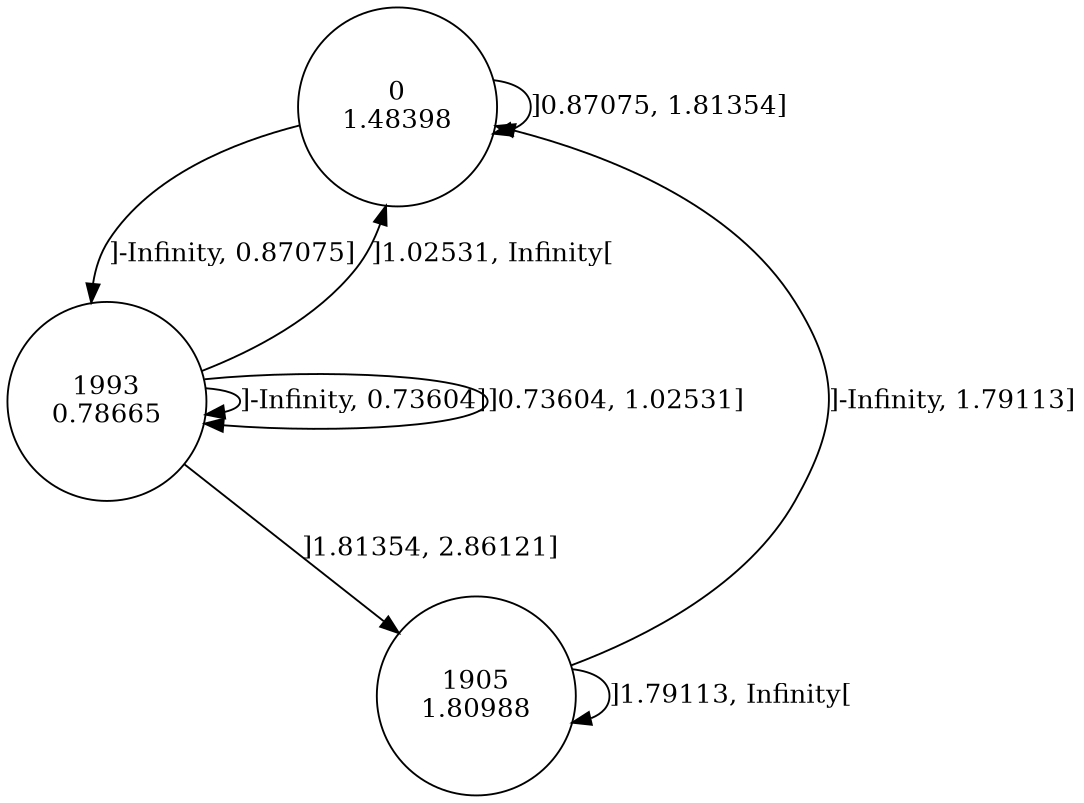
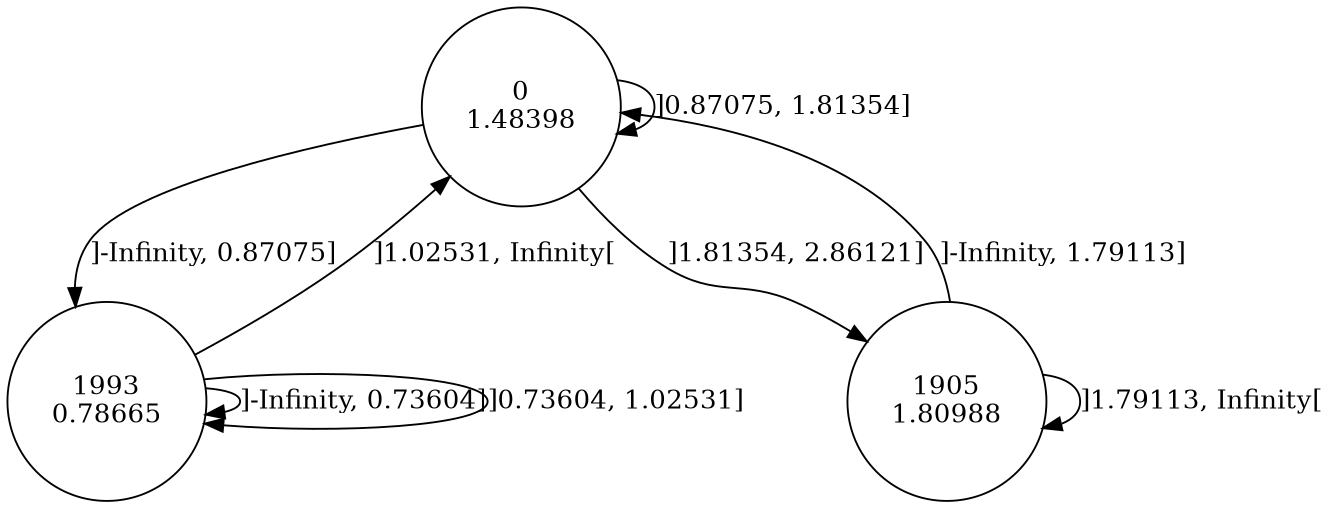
edge "1993 0.78665" -> "1905 1.80988": now "0 1.48398" -> "1905 1.80988"
